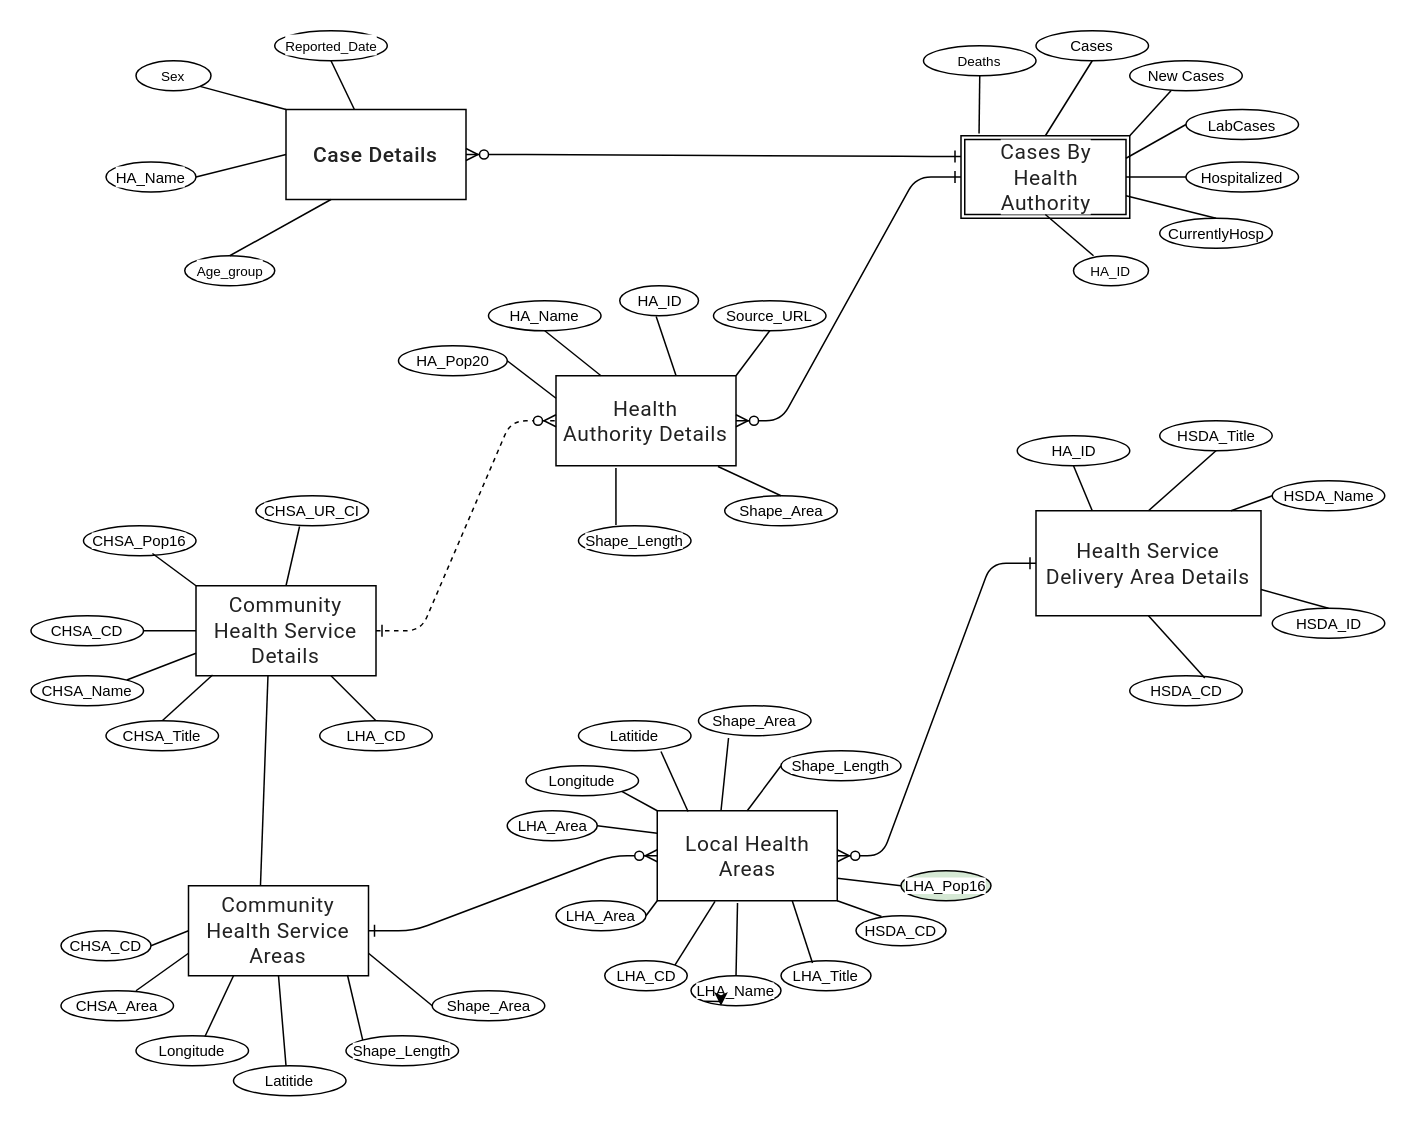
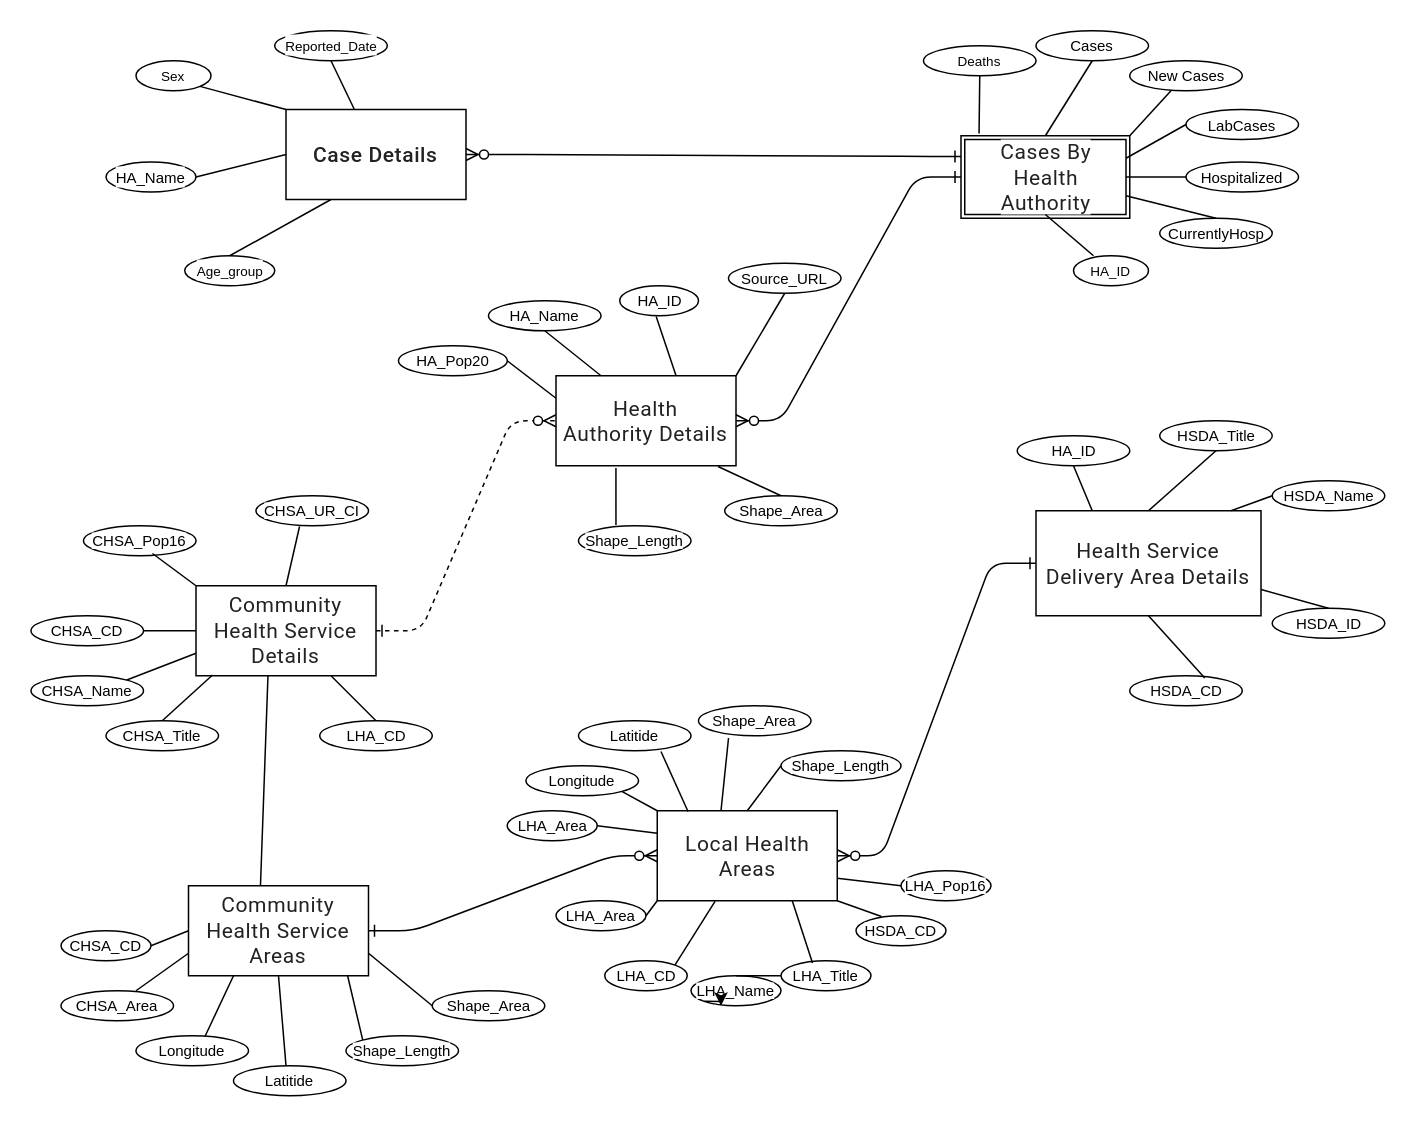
node "Source_URL": moved (770, 316) -> (785, 278)
node "LHA_Pop16": fillcolor #d5e8d4 -> #ffffff
edge "Local Health Areas" -- "LHA_Name": now "LHA_Title" -- "LHA_Name"
